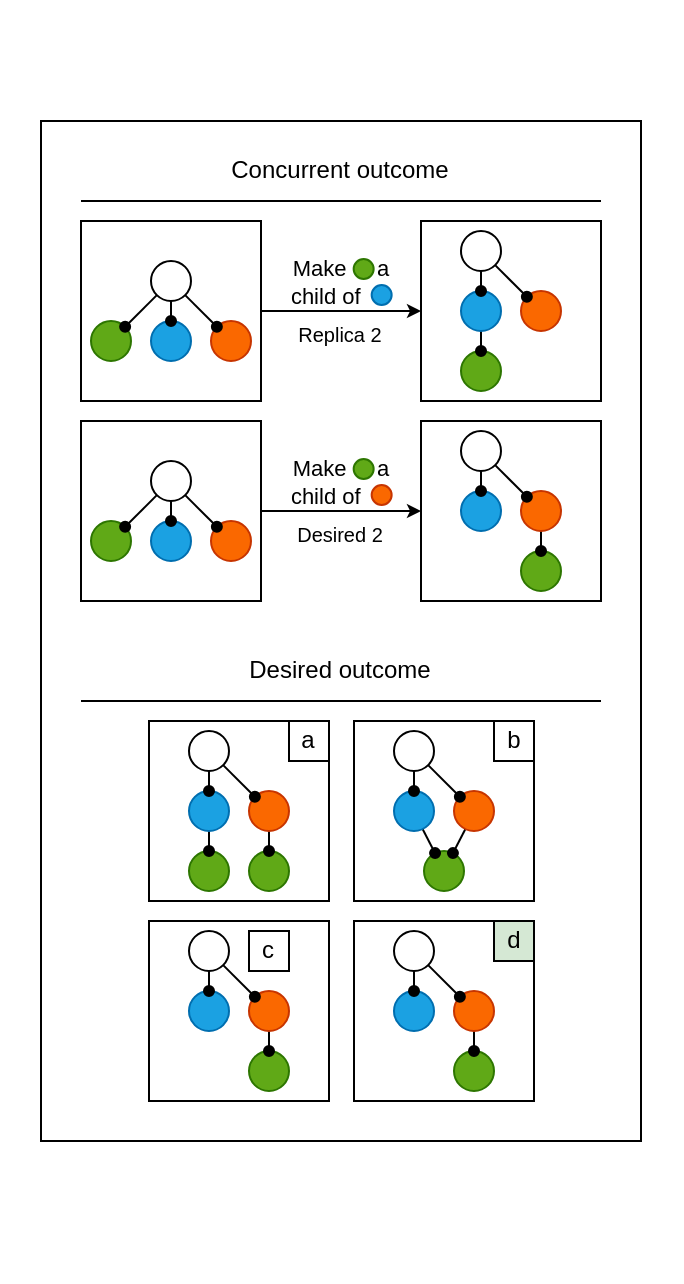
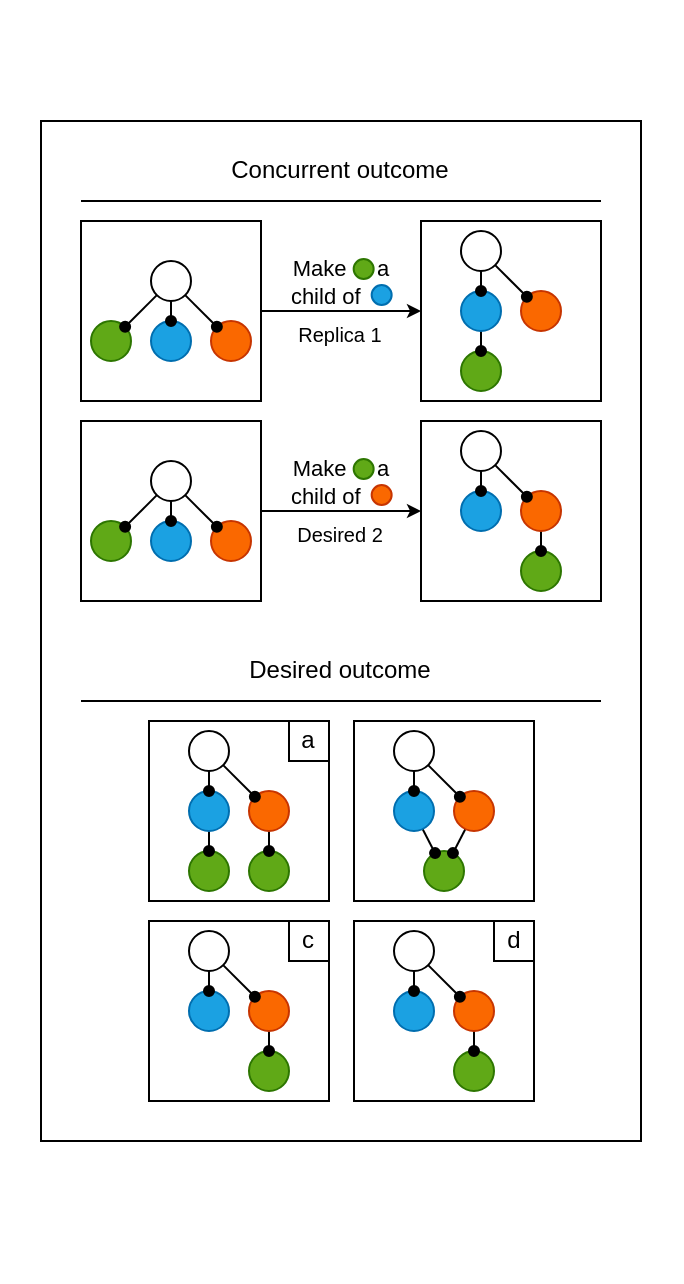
node "Replica 2": label "Replica 2" -> "Replica 1"
node "b": removed
node "d": fillcolor #d5e8d4 -> #ffffff
node "c": moved (269, 951) -> (309, 941)
